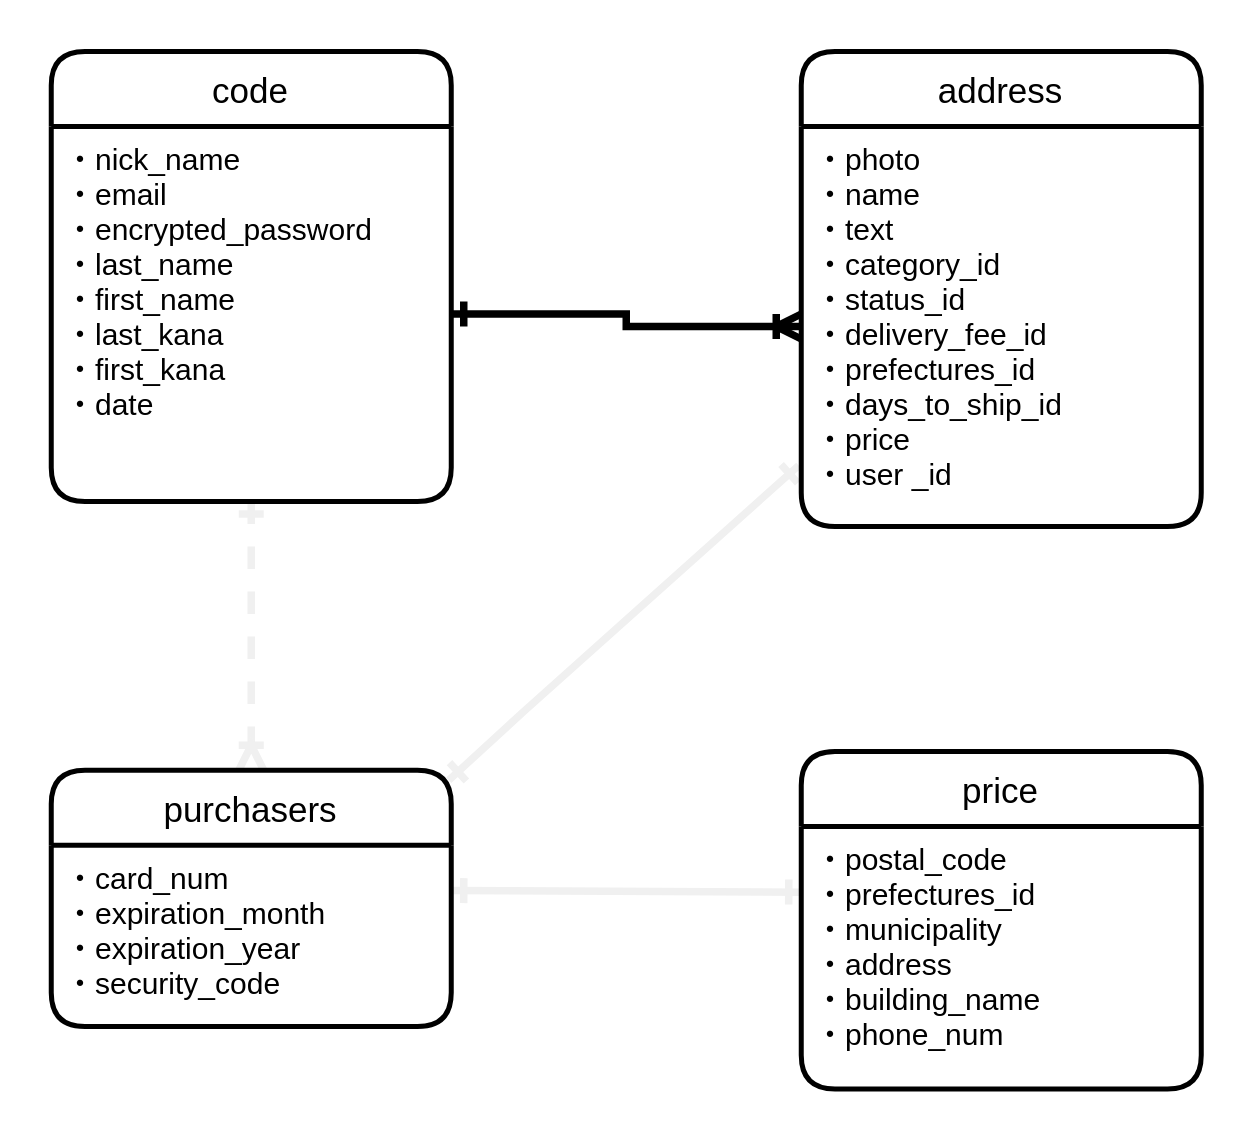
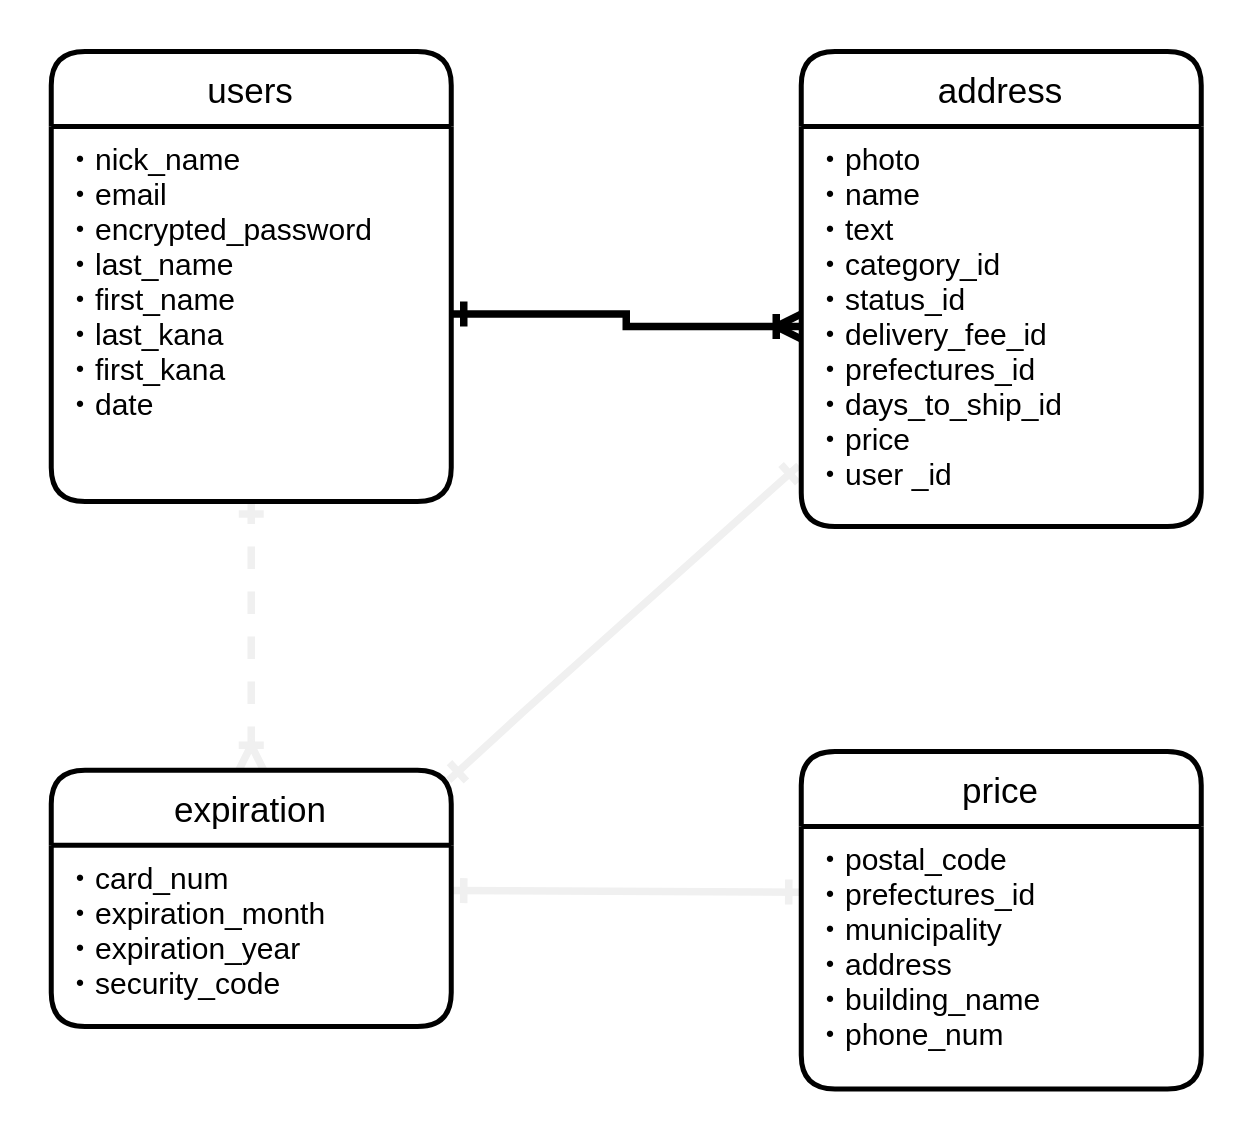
node "code": label "code" -> "users"
node "purchasers": label "purchasers" -> "expiration"
